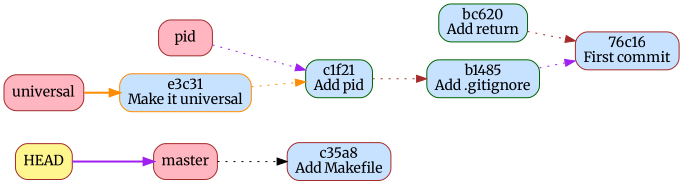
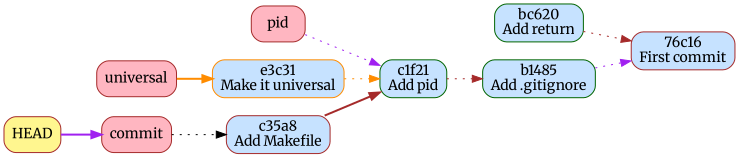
edge "c35a8 Add Makefile" -> "c1f21 Add pid": added
node "master": label "master" -> "commit"
